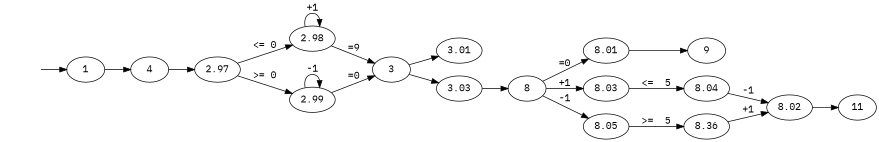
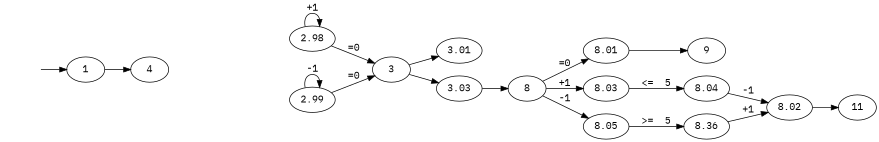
edge "2.98" -> "3": label "=9" -> "=0"
node "2.97": removed
